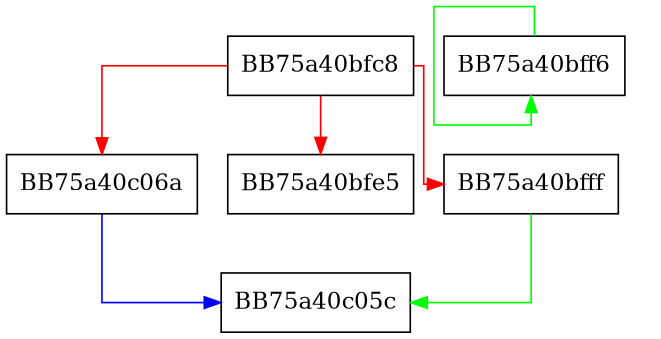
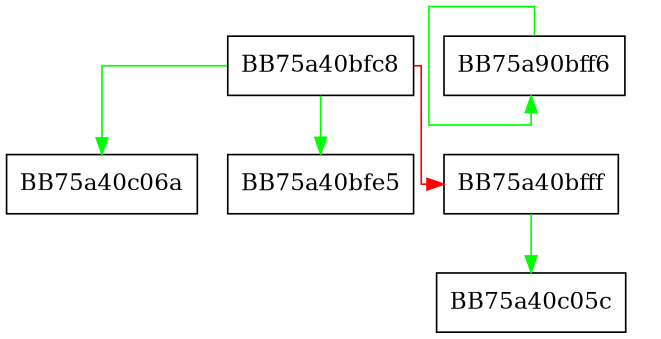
edge "BB75a40bfc8" -> "BB75a40c06a": color red -> green
node "BB75a40bff6": label "BB75a40bff6" -> "BB75a90bff6"
edge "BB75a40bfc8" -> "BB75a40bfe5": color red -> green
edge "BB75a40c06a" -> "BB75a40c05c": removed
